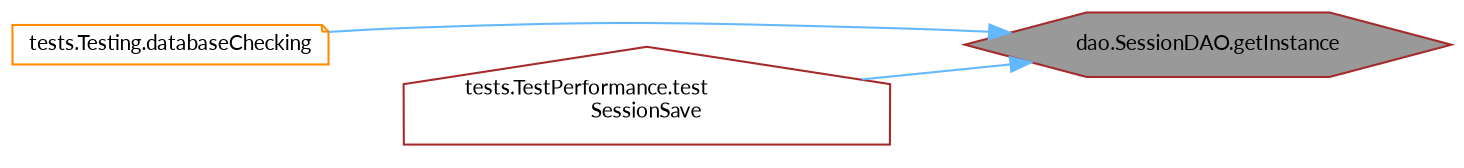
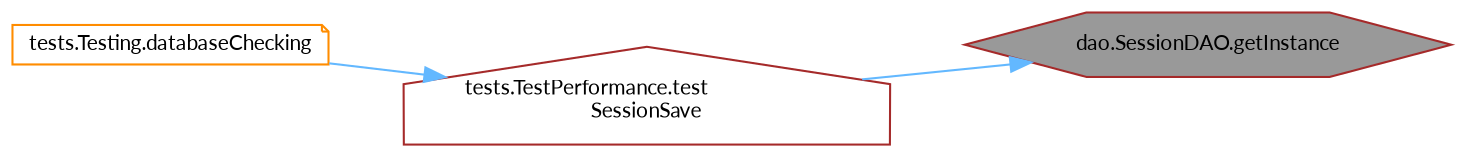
edge "tests.Testing.databaseChecking" -> "dao.SessionDAO.getInstance": now "tests.Testing.databaseChecking" -> "tests.TestPerformance.test SessionSave"
